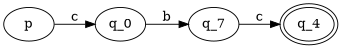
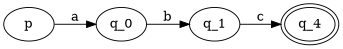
edge "p" -> "q_0": label "c" -> "a"
node "q_7": label "q_7" -> "q_1"
